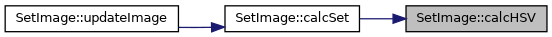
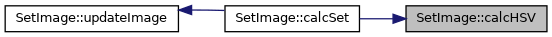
edge "SetImage::updateImage" -> "SetImage::calcSet": reversed
